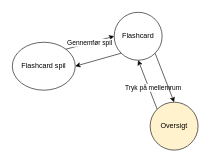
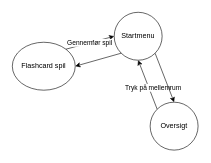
node "Flashcard": label "Flashcard" -> "Startmenu"
node "Oversigt": fillcolor #fff2cc -> #ffffff
